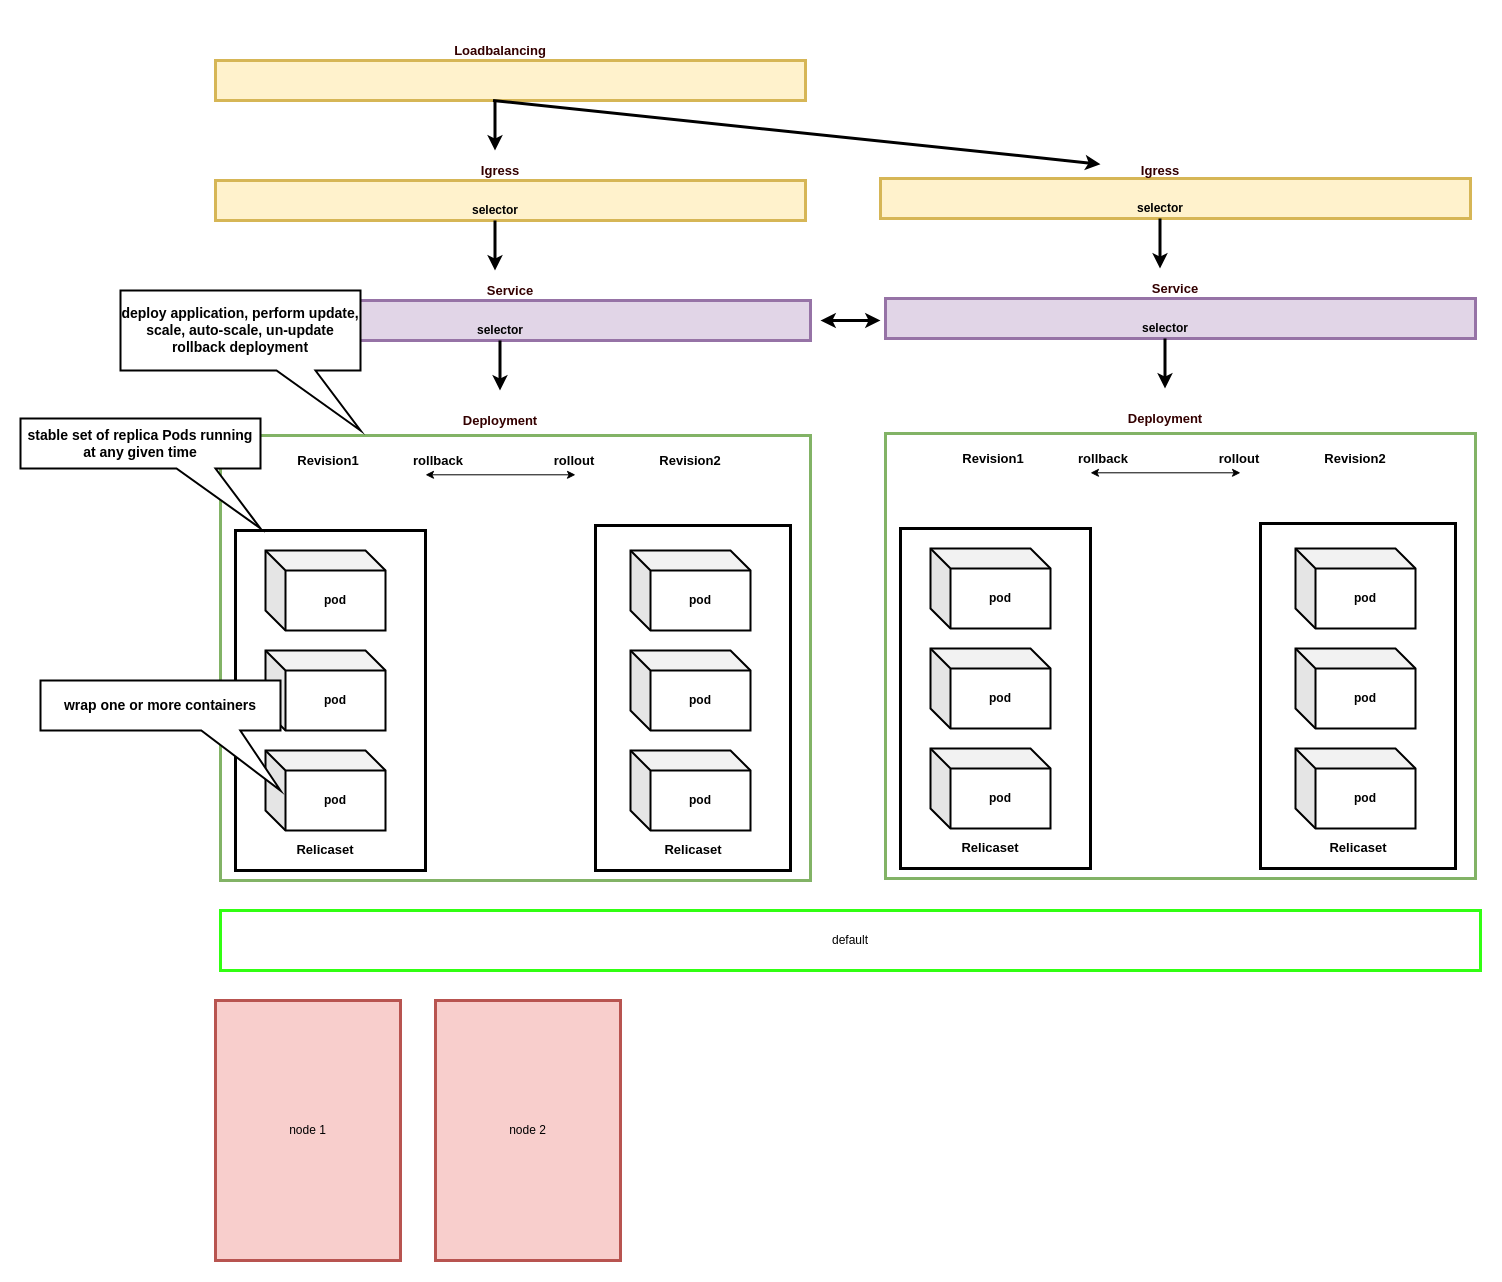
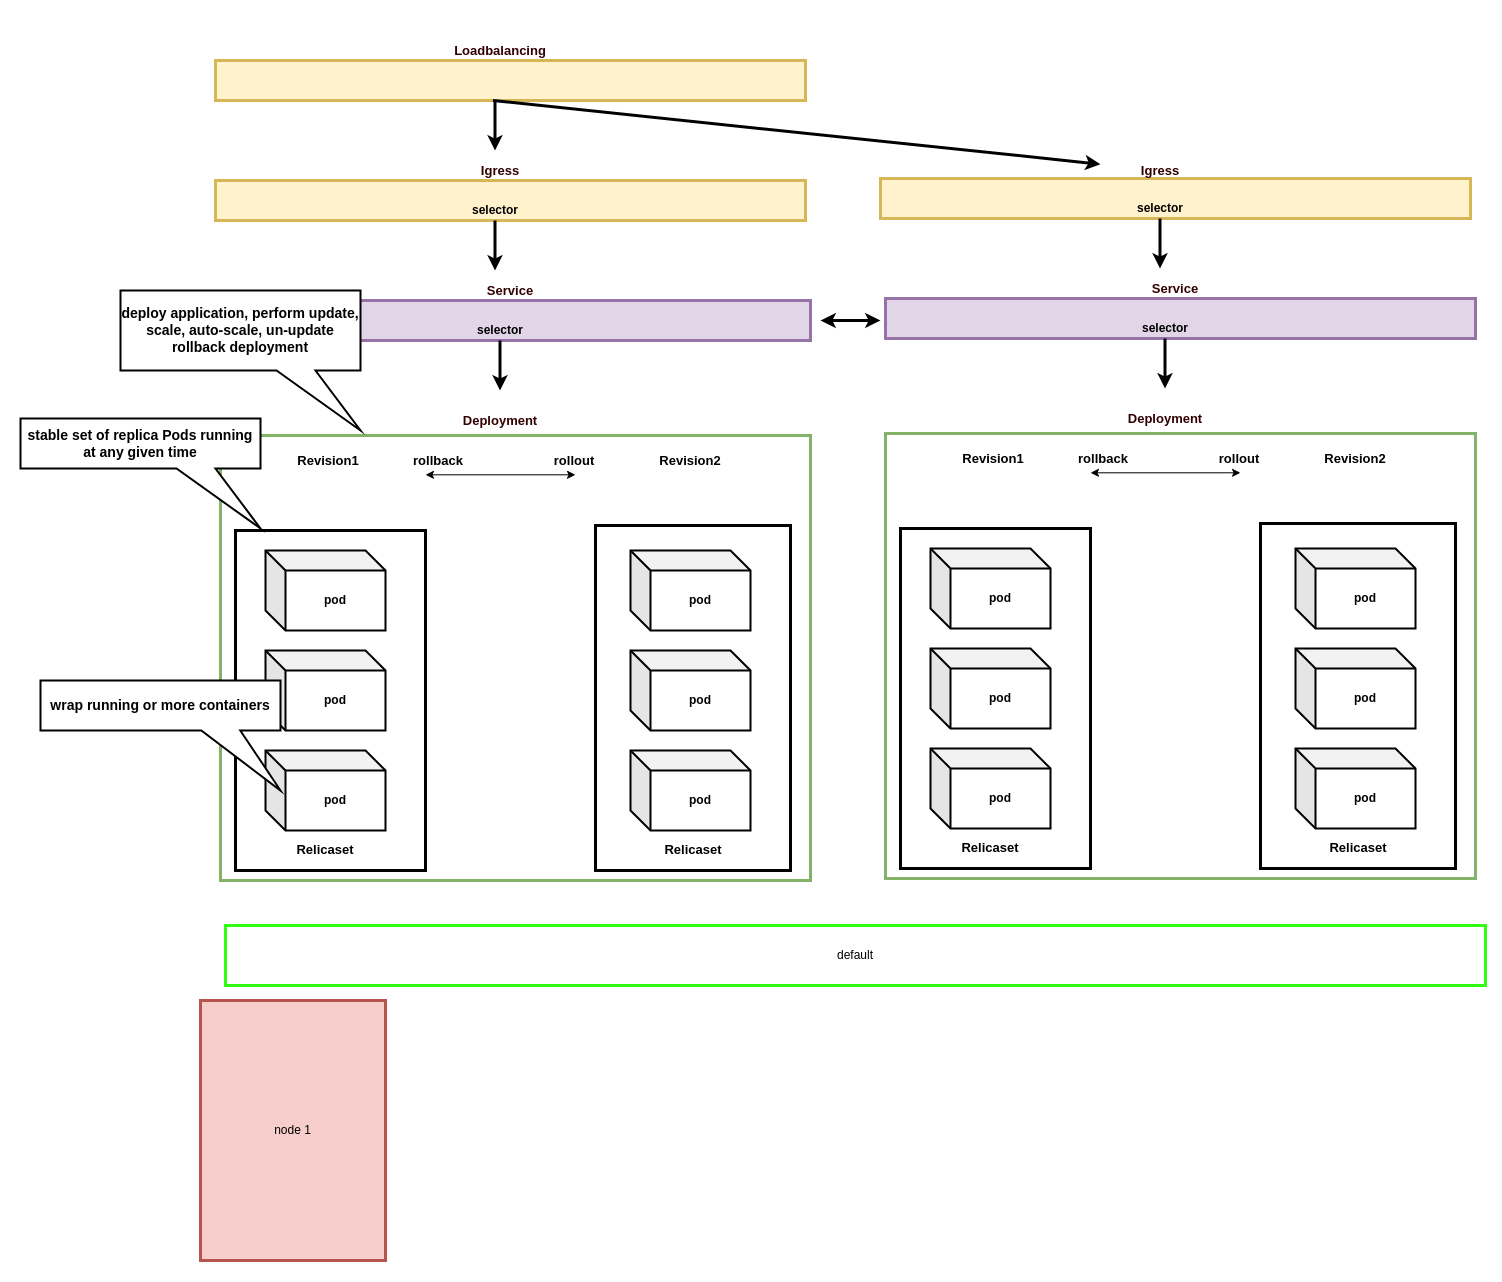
node "wrap one or more containers": label "wrap one or more containers" -> "wrap running or more containers"
node "default": moved (851, 941) -> (856, 956)
node "node 1": moved (308, 1131) -> (293, 1131)
node "node 2": removed
